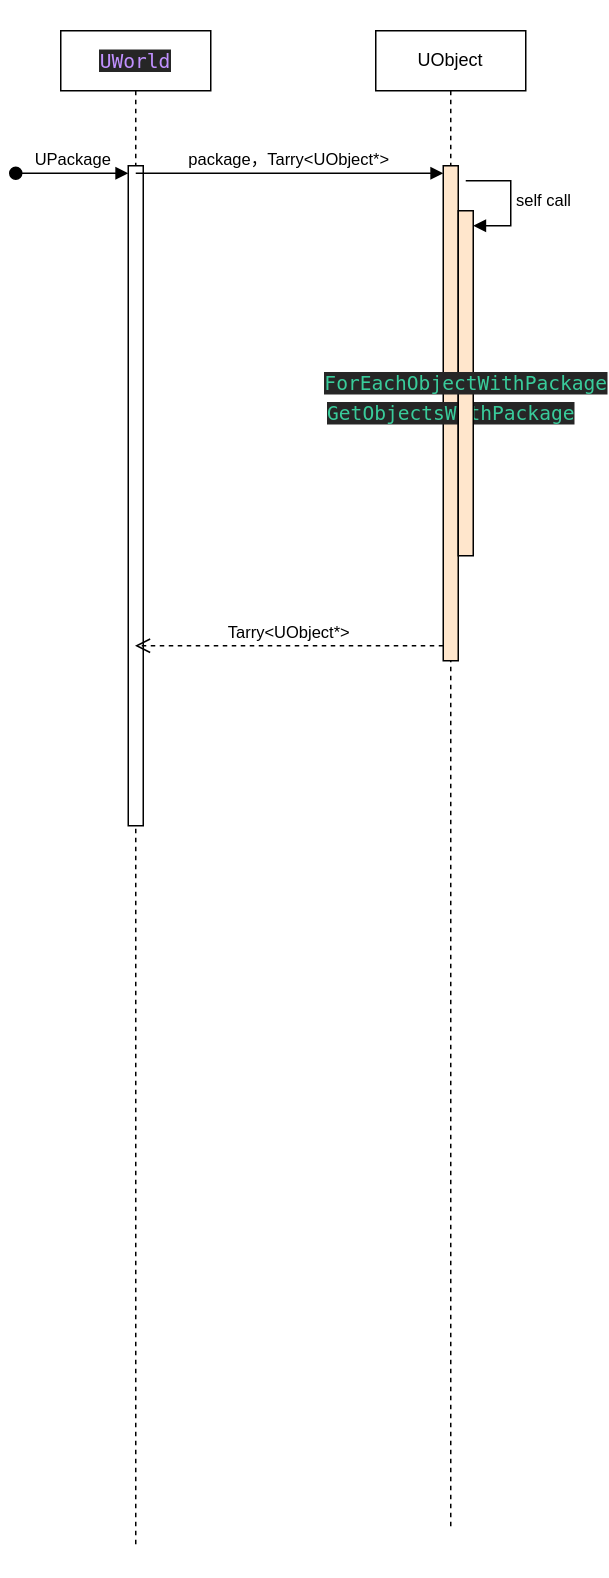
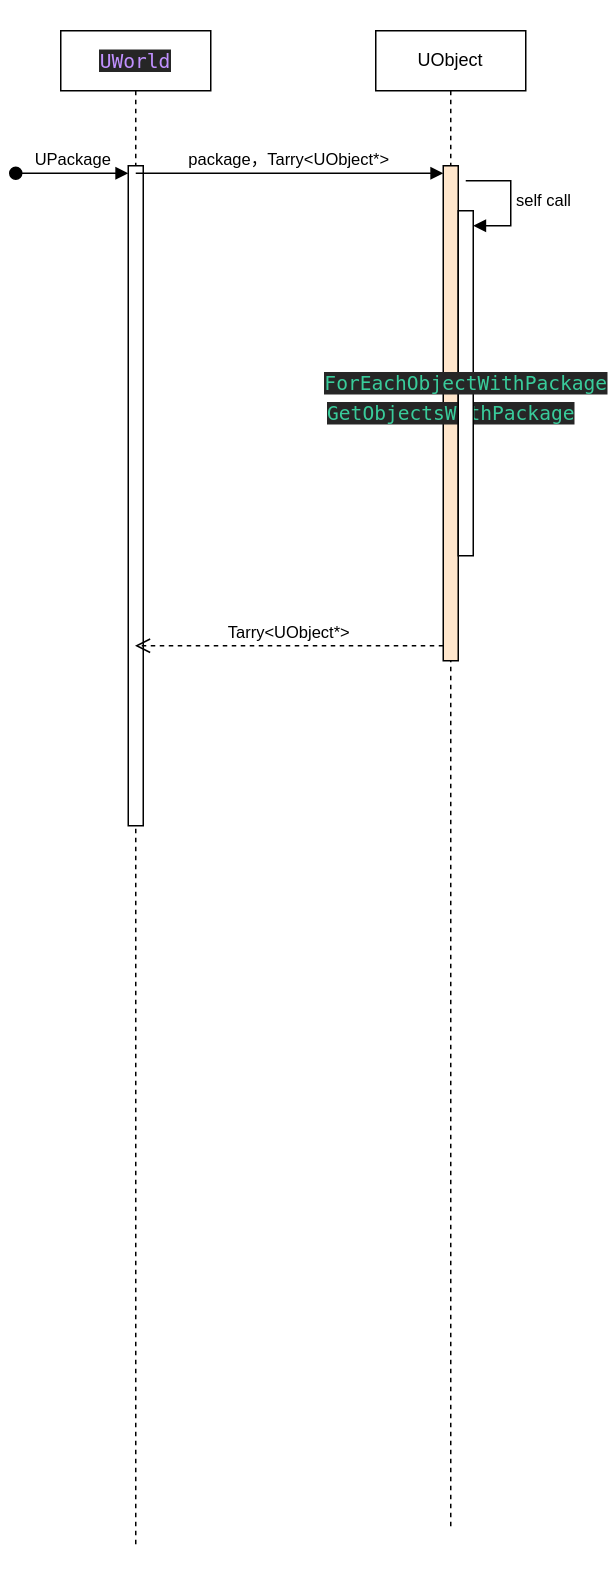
node "ForEachObjectWithPackage": fillcolor #ffe6cc -> #ffffff
